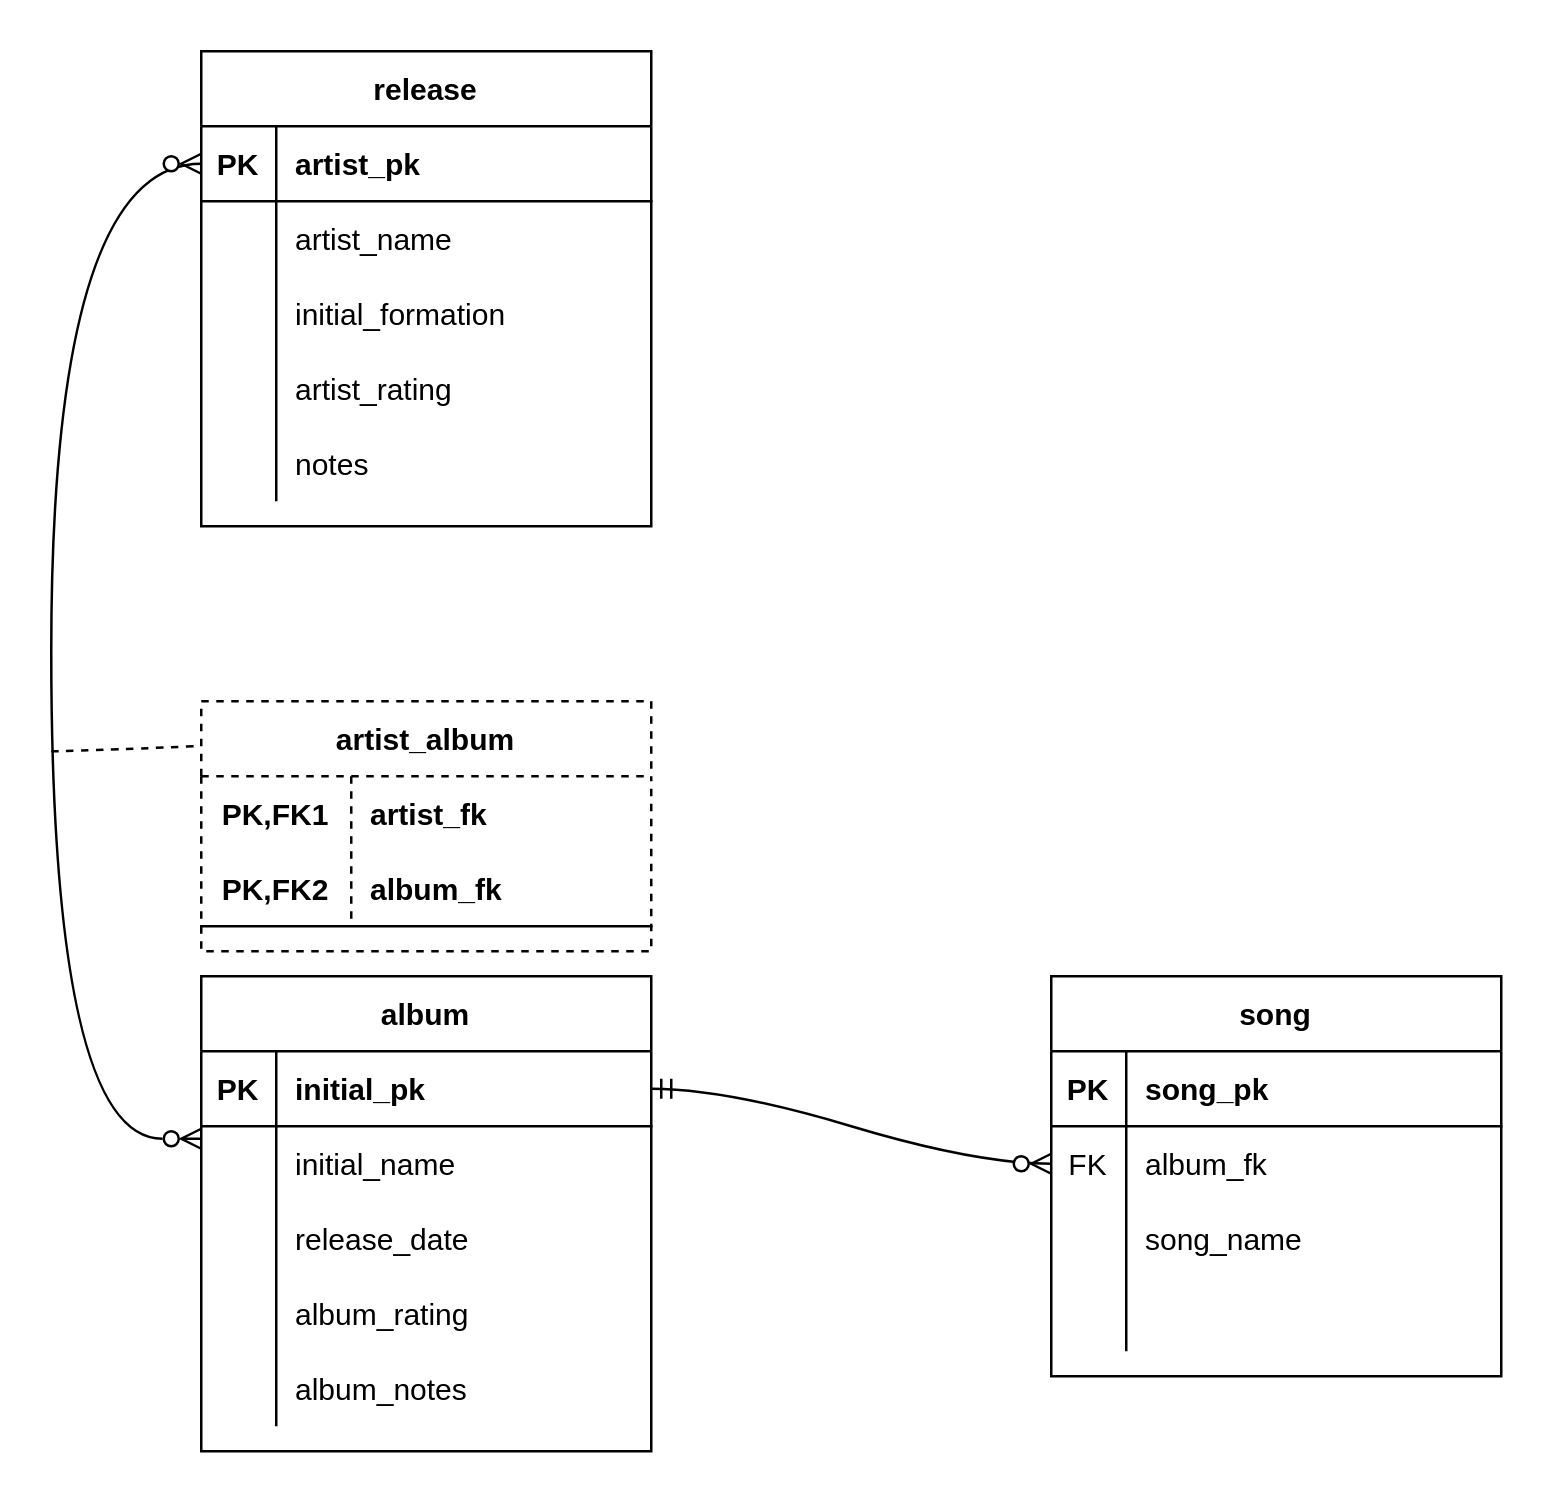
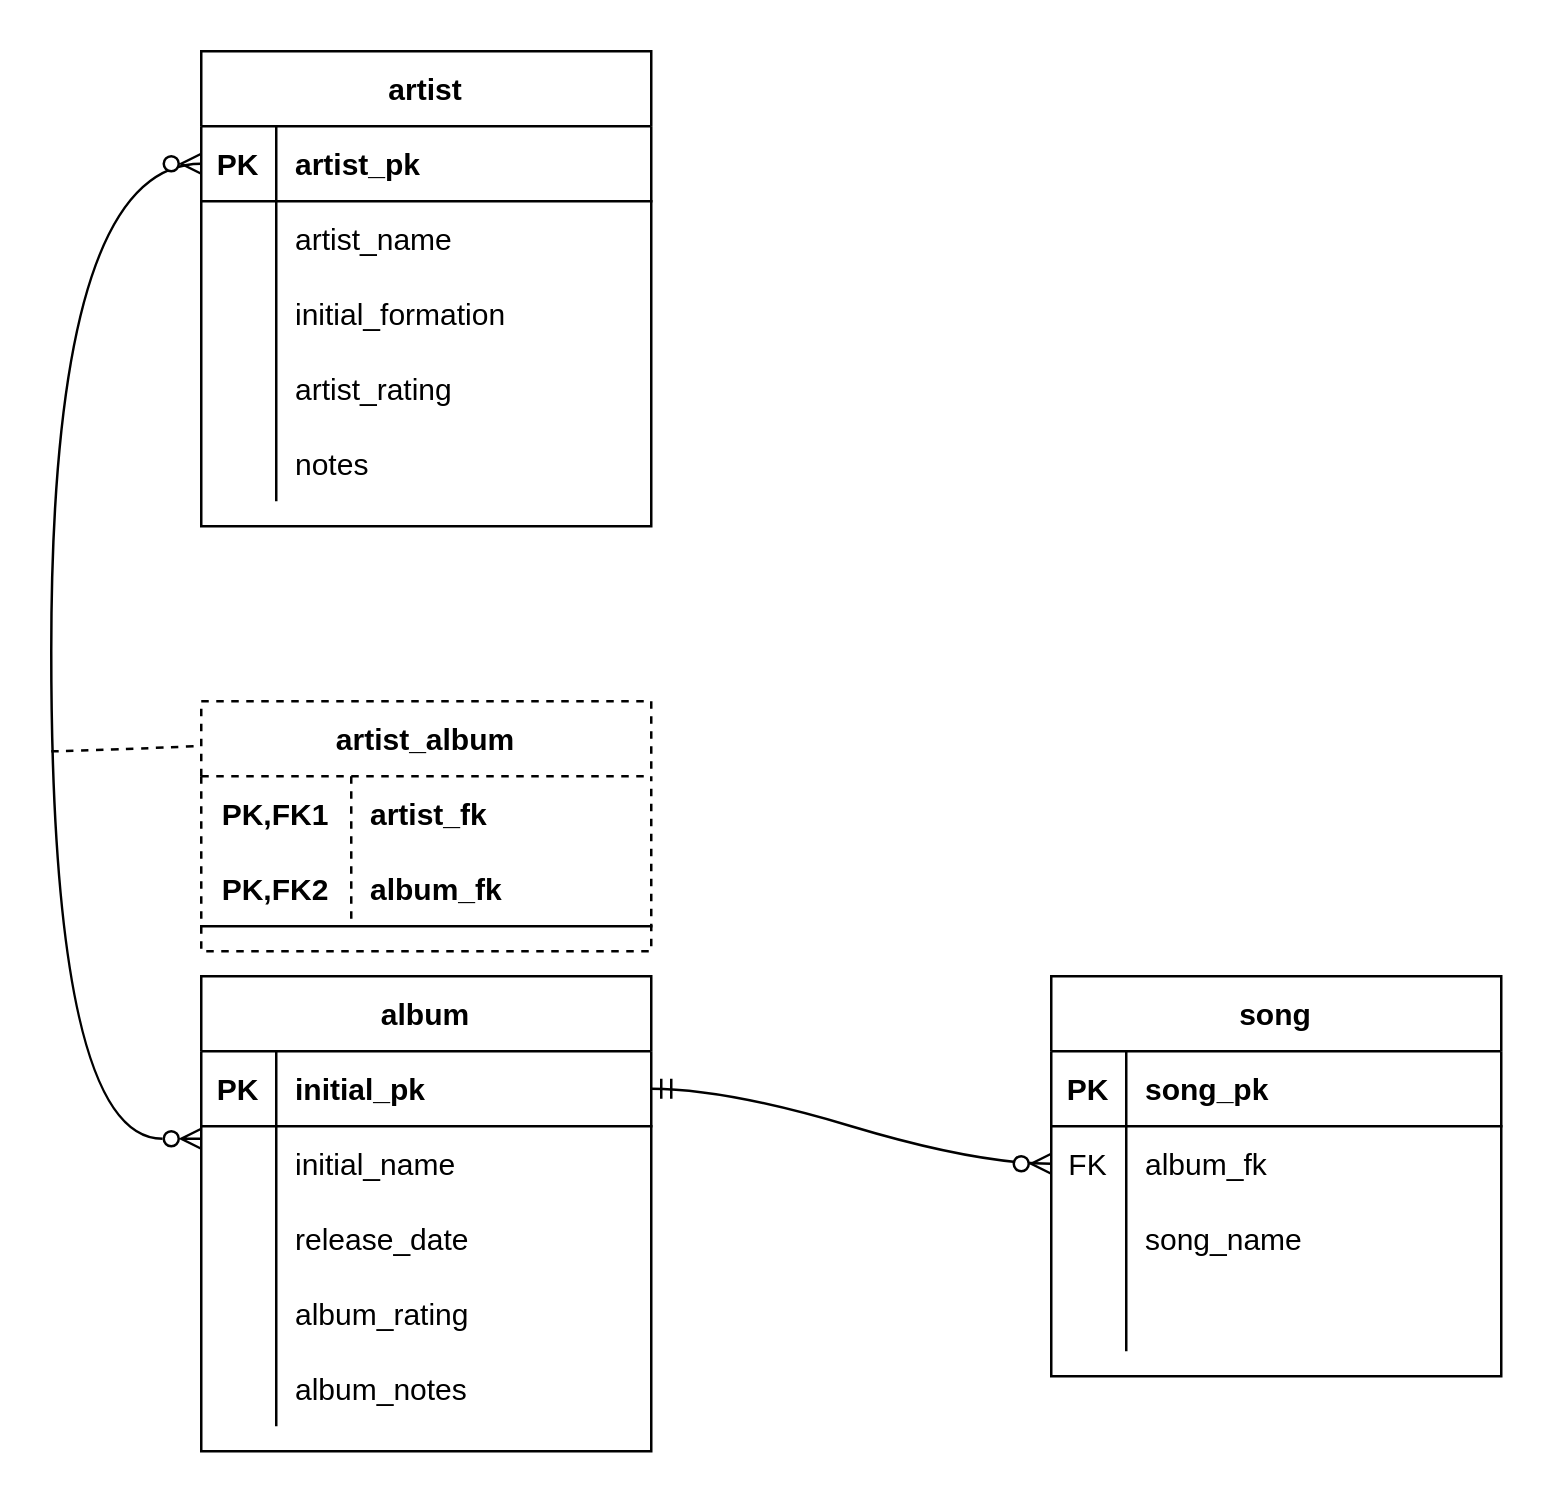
node "release": label "release" -> "artist"
